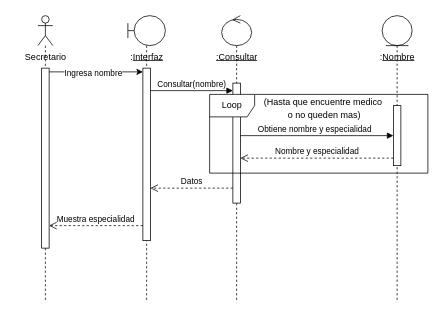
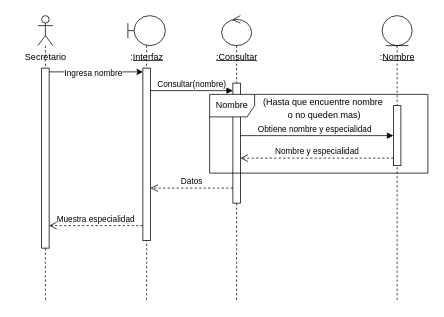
node "Loop": label "Loop" -> "Nombre"
node "(Hasta que encuentre medico o no queden mas)": label "(Hasta que encuentre medico o no queden mas)" -> "(Hasta que encuentre nombre o no queden mas)"
